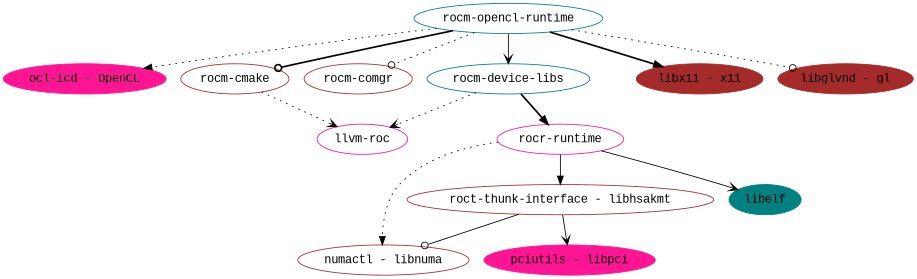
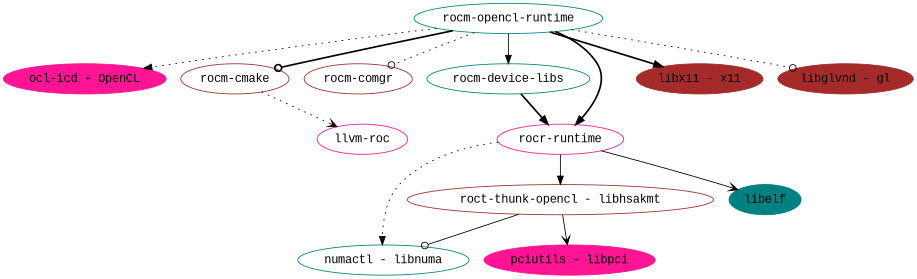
edge "rocm-opencl-runtime" -> "rocm-device-libs": arrowhead vee -> normal
edge "rocm-opencl-runtime" -> "rocr-runtime": added
edge "rocm-device-libs" -> "llvm-roc": removed
node "roct-thunk-interface - libhsakmt": label "roct-thunk-interface - libhsakmt" -> "roct-thunk-opencl - libhsakmt"
node "numactl - libnuma": color brown -> teal
